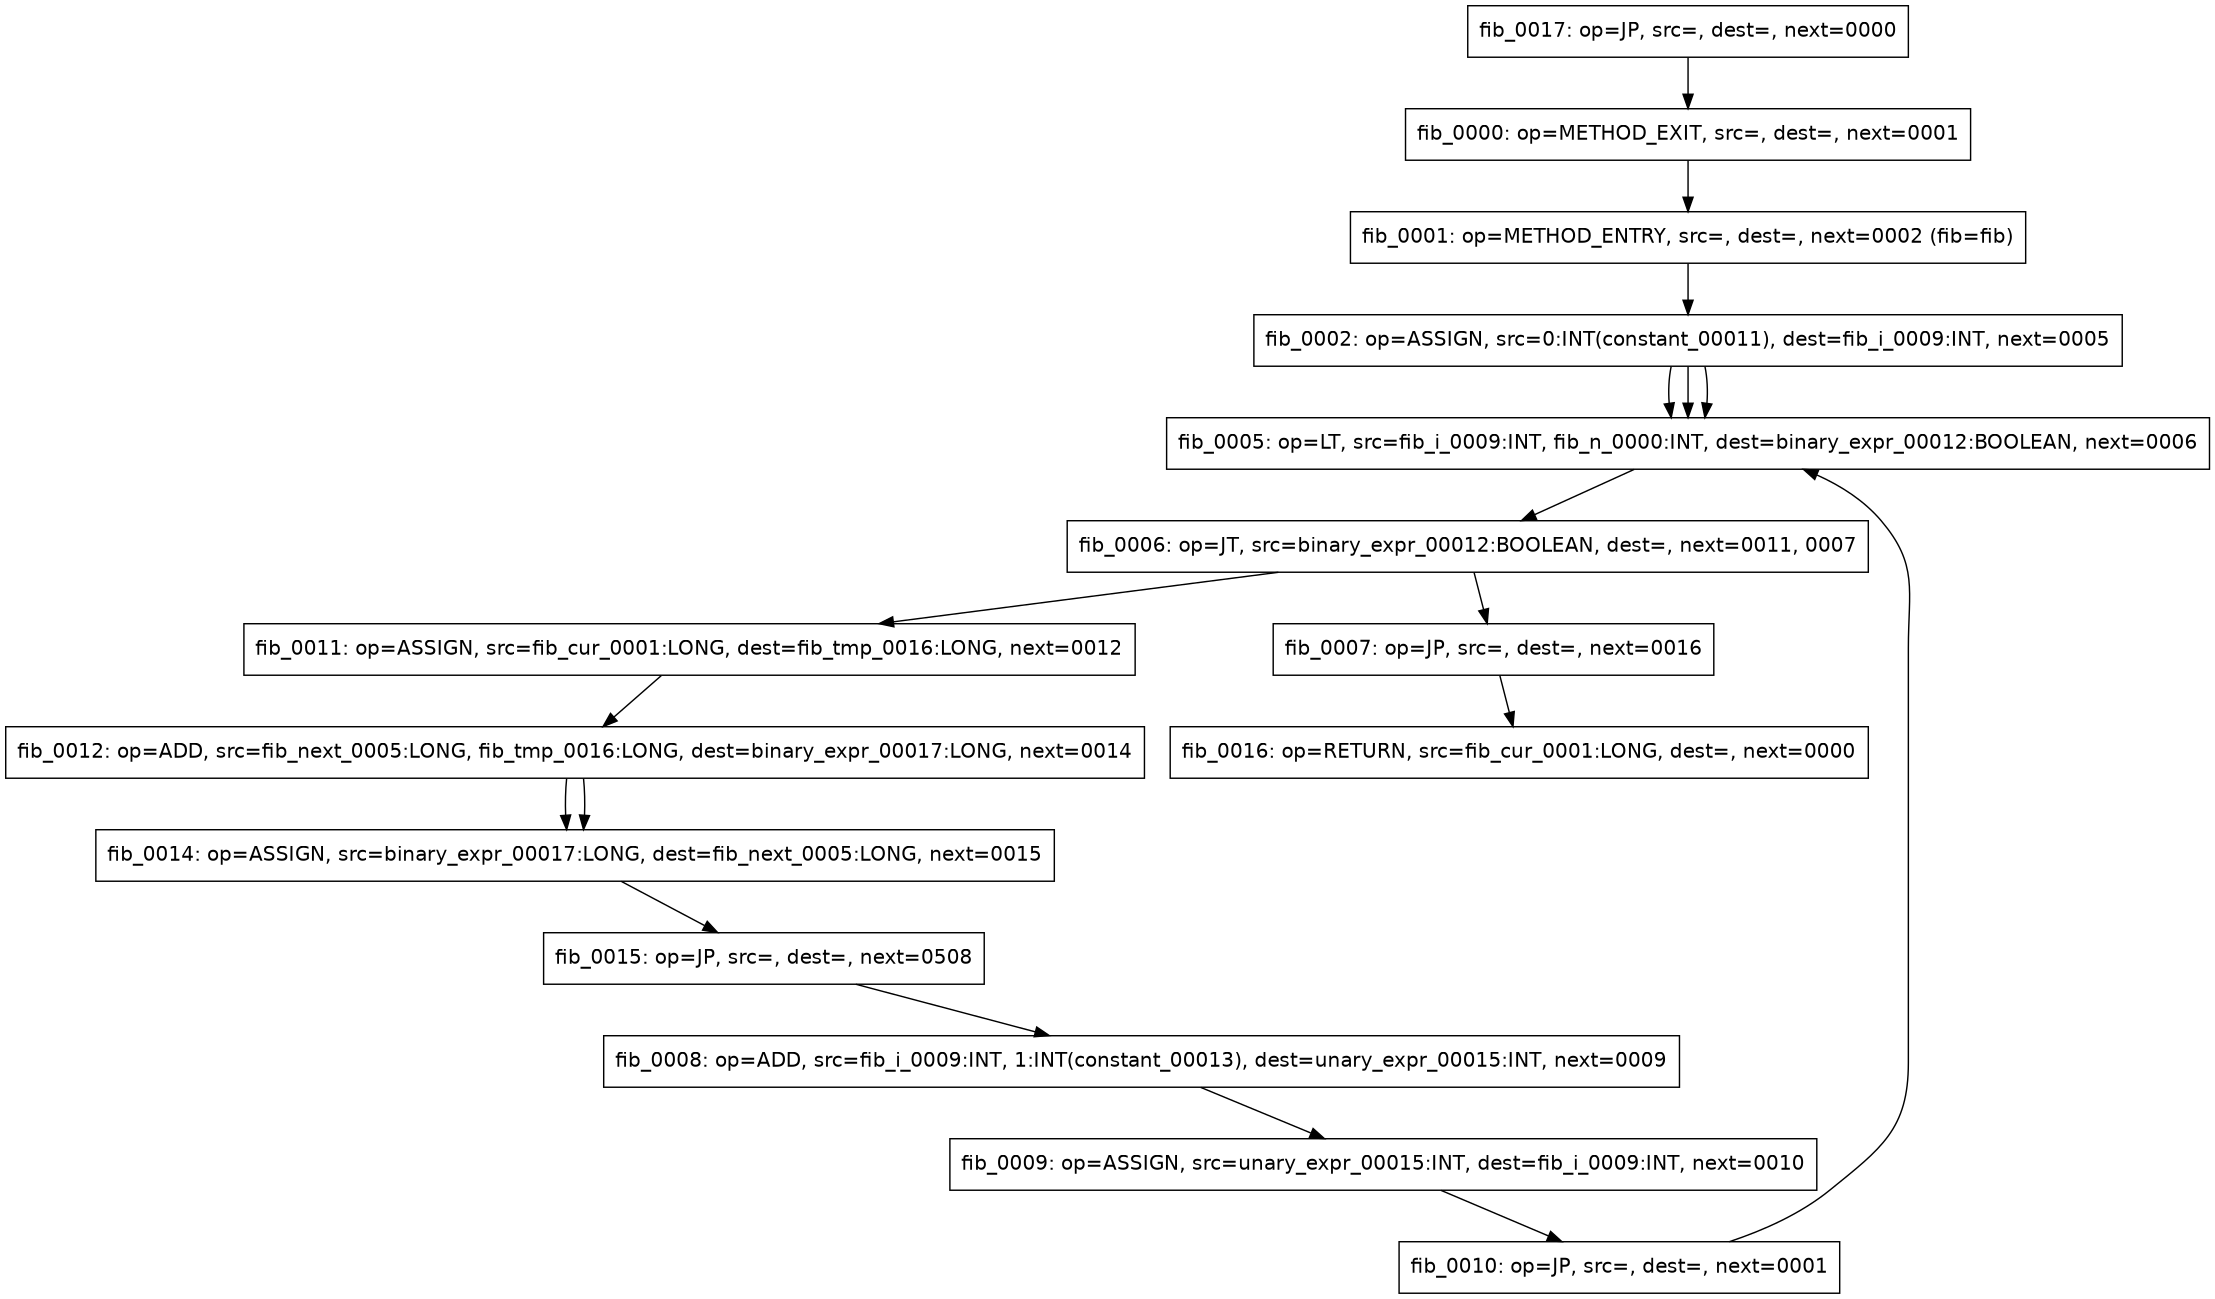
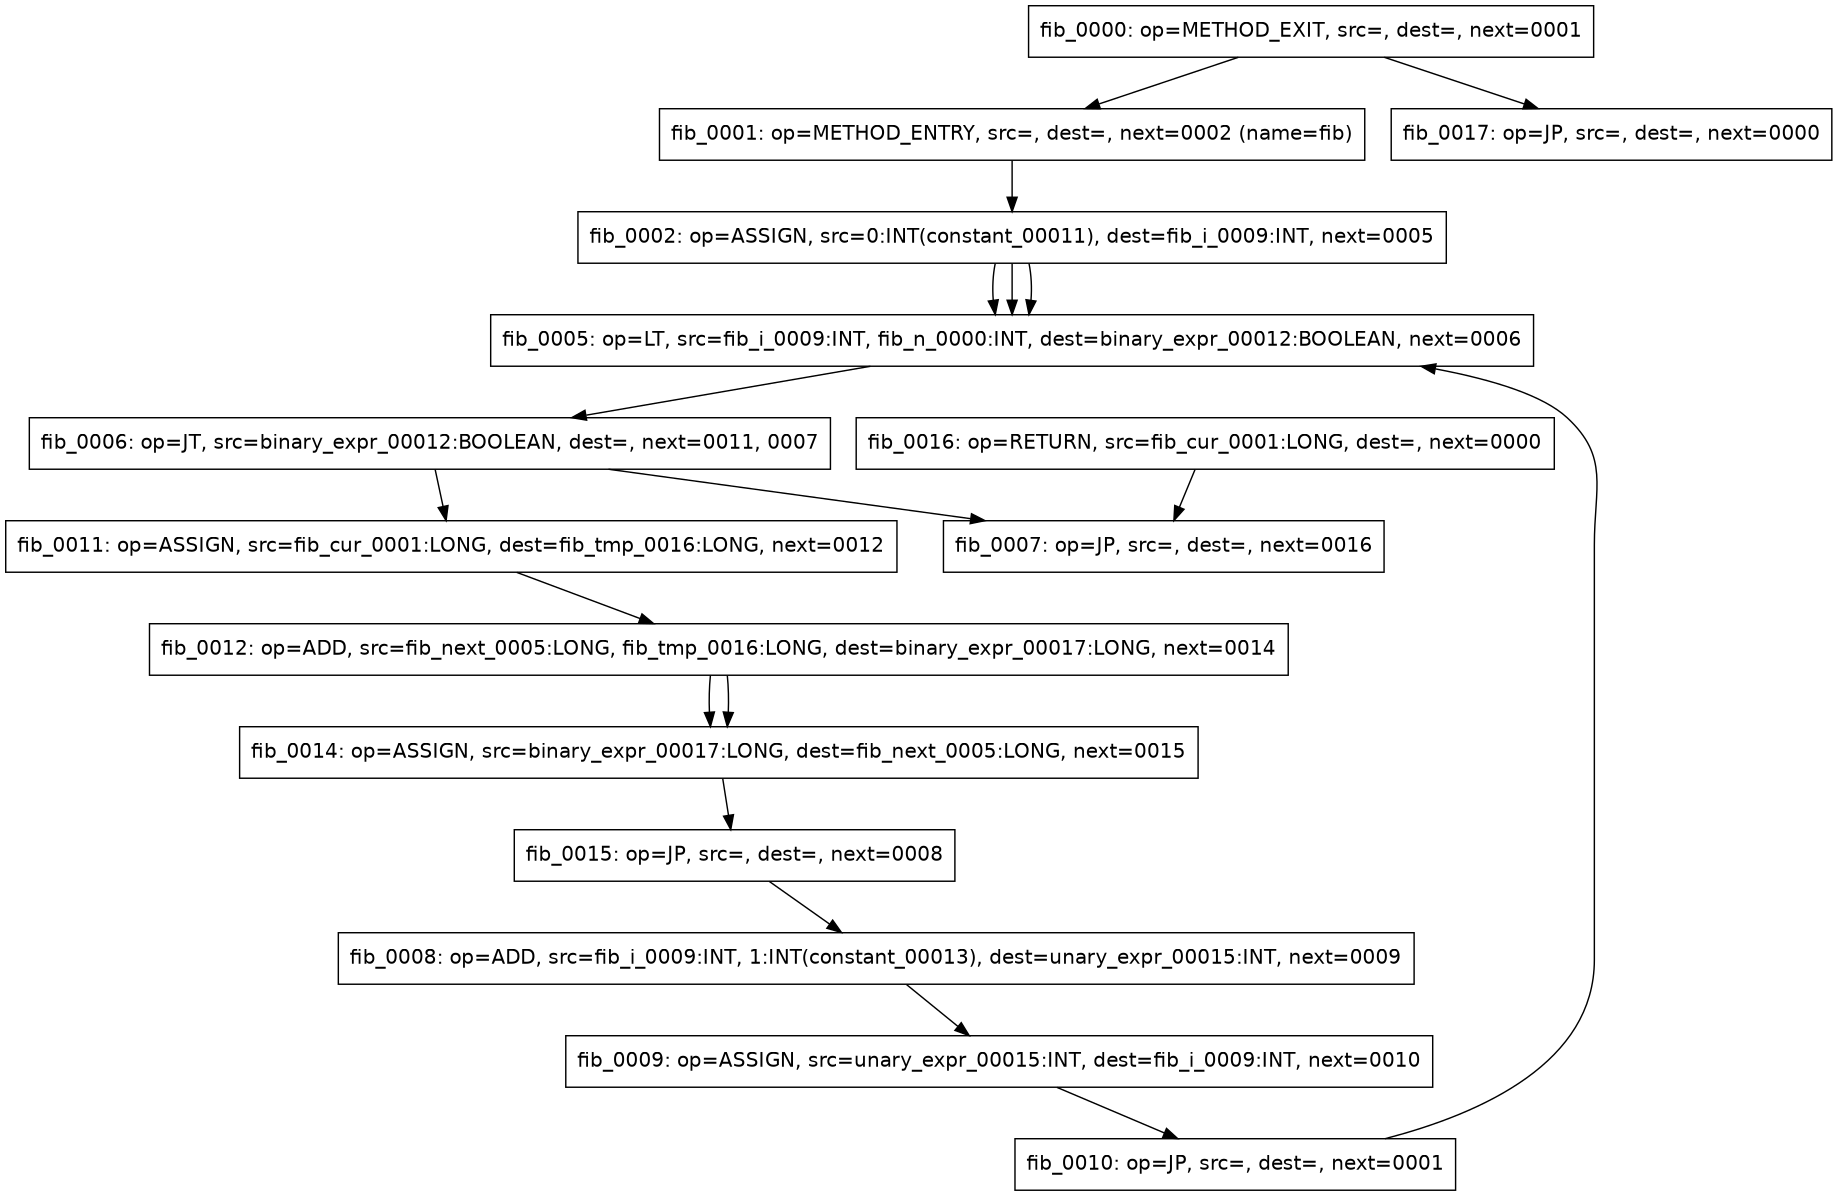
edge "fib_0017: op=JP, src=, dest=, next=0000" -> "fib_0000: op=METHOD_EXIT, src=, dest=, next=0001": reversed
node "fib_0001: op=METHOD_ENTRY, src=, dest=, next=0002 (fib=fib)": label "fib_0001: op=METHOD_ENTRY, src=, dest=, next=0002 (fib=fib)" -> "fib_0001: op=METHOD_ENTRY, src=, dest=, next=0002 (name=fib)"
edge "fib_0007: op=JP, src=, dest=, next=0016" -> "fib_0016: op=RETURN, src=fib_cur_0001:LONG, dest=, next=0000": reversed
node "fib_0015: op=JP, src=, dest=, next=0508": label "fib_0015: op=JP, src=, dest=, next=0508" -> "fib_0015: op=JP, src=, dest=, next=0008"
